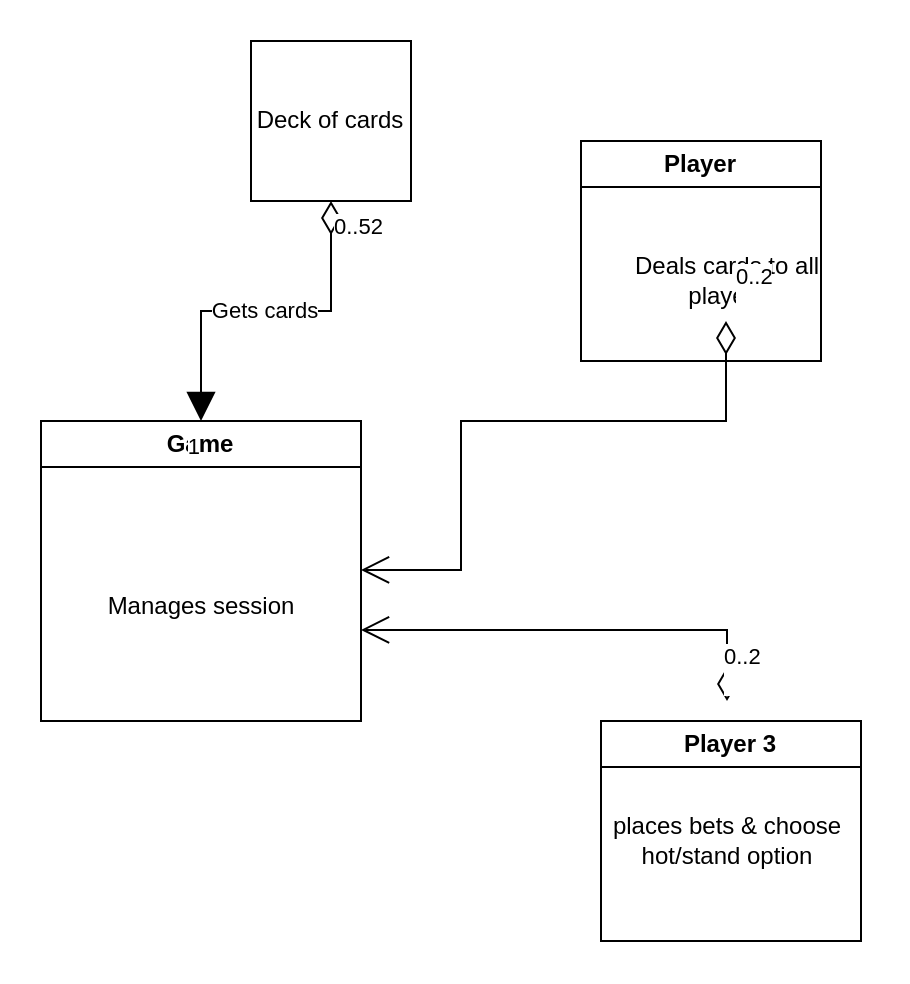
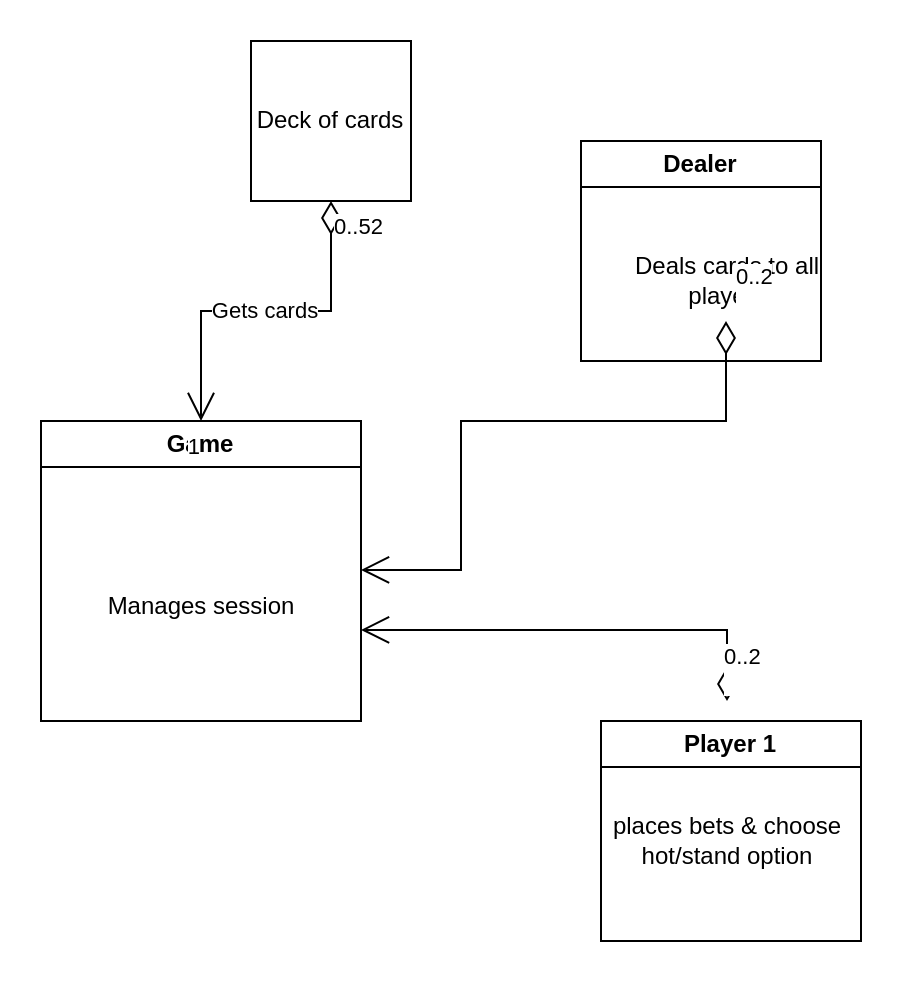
node "Player": label "Player" -> "Dealer"
edge "Deck of cards" -- "Game": arrowhead block -> open
node "Player 3": label "Player 3" -> "Player 1"
